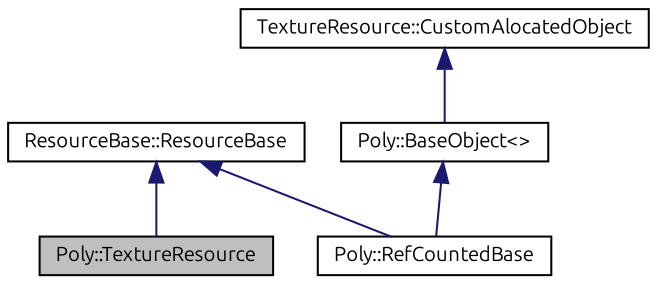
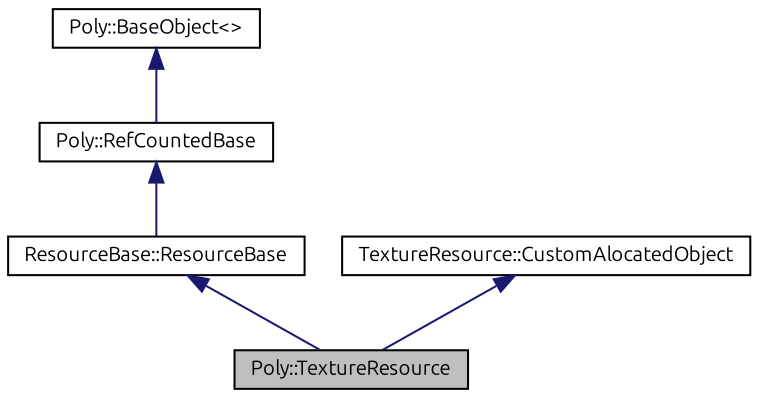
edge "Poly::BaseObject<>" -> "TextureResource::CustomAlocatedObject": now "Poly::TextureResource" -> "TextureResource::CustomAlocatedObject"
edge "Poly::RefCountedBase" -> "ResourceBase::ResourceBase": reversed
